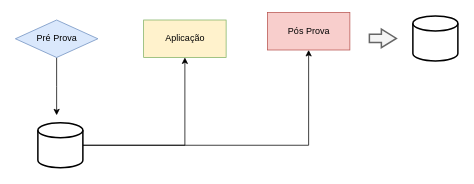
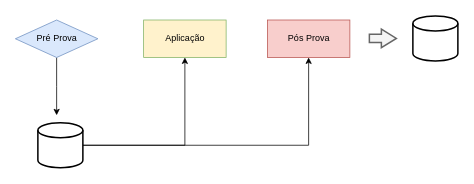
node "Pós Prova": moved (309, 31) -> (309, 39)
